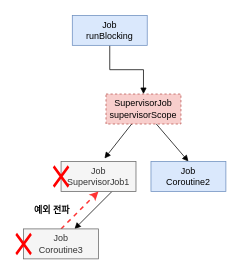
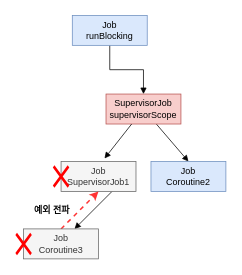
node "SupervisorJob supervisorScope": style dashed -> solid
